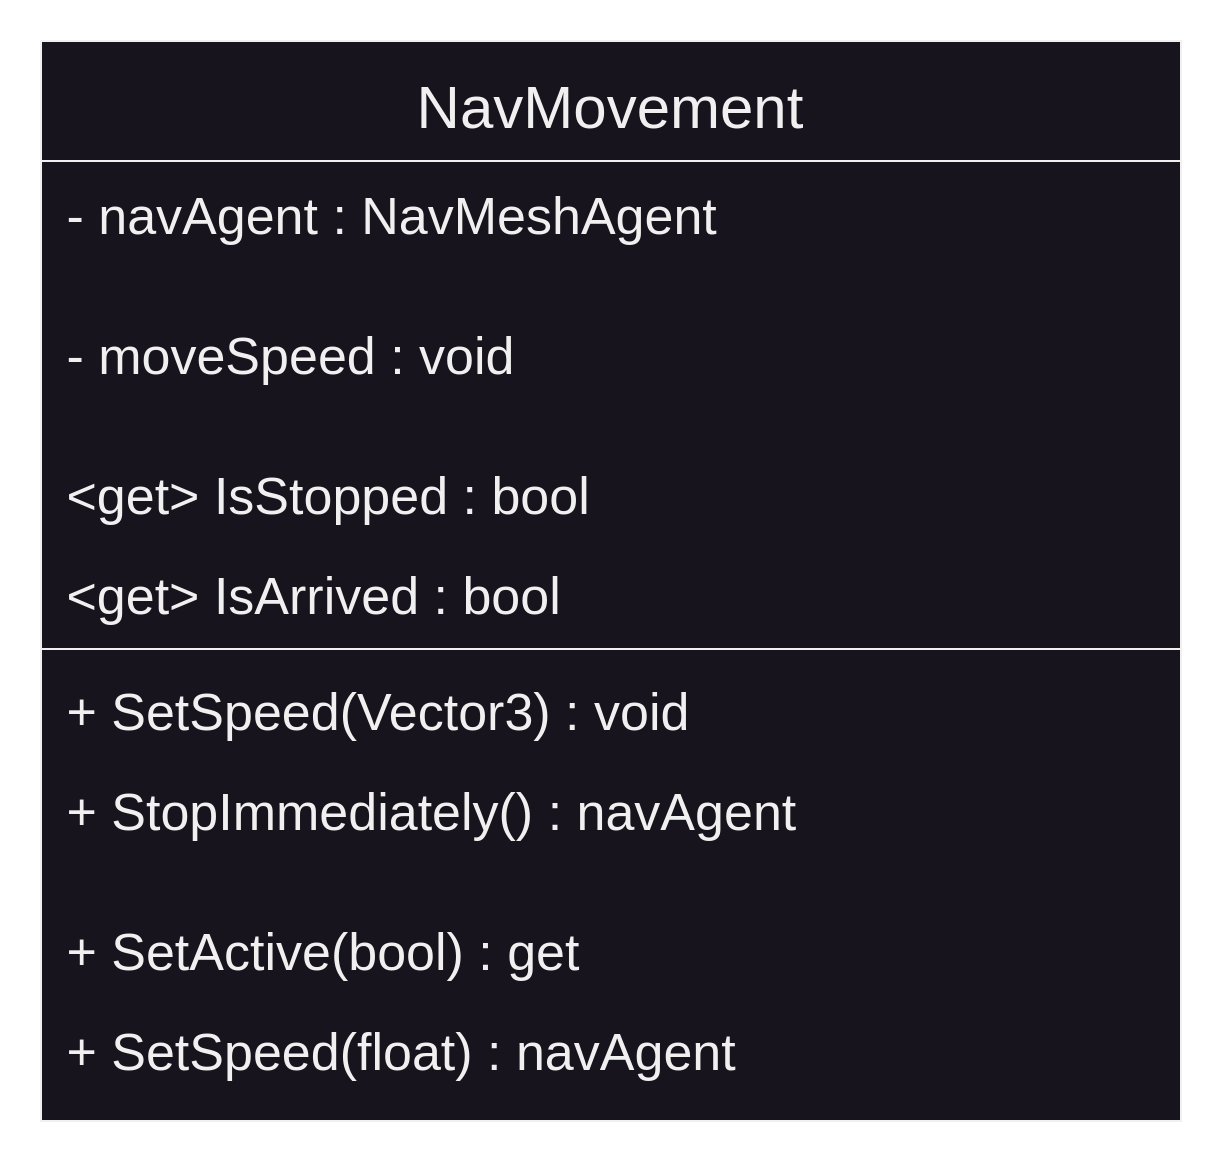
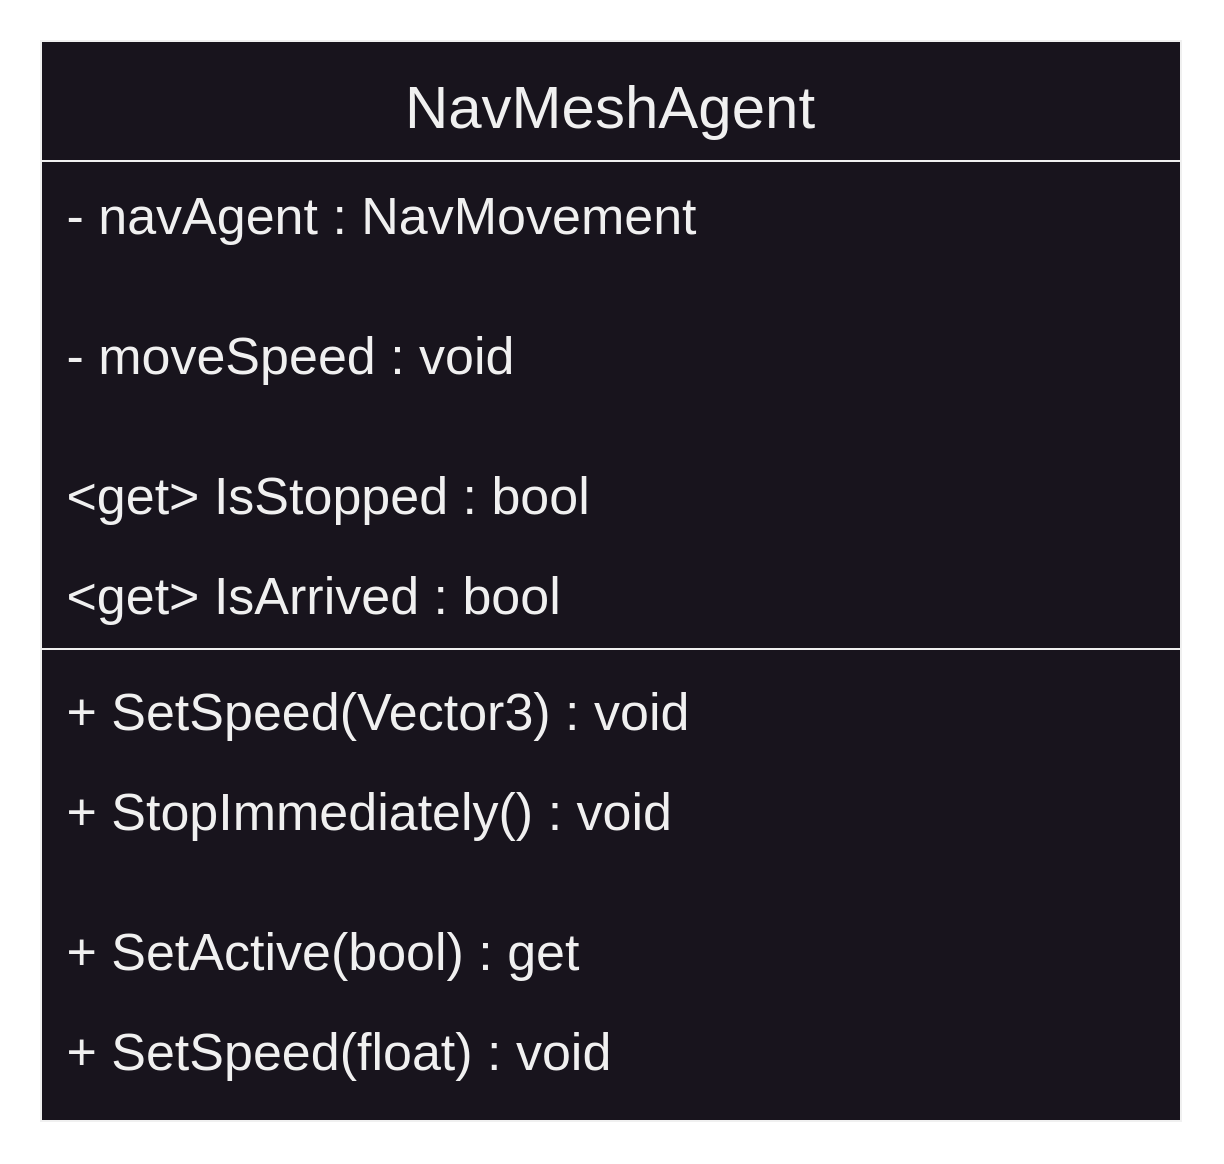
node "NavMovement": label "NavMovement" -> "NavMeshAgent"
node "- navAgent : NavMeshAgent": label "- navAgent : NavMeshAgent" -> "- navAgent : NavMovement"
node "+ StopImmediately() : navAgent": label "+ StopImmediately() : navAgent" -> "+ StopImmediately() : void"
node "+ SetSpeed(float) : navAgent": label "+ SetSpeed(float) : navAgent" -> "+ SetSpeed(float) : void"
